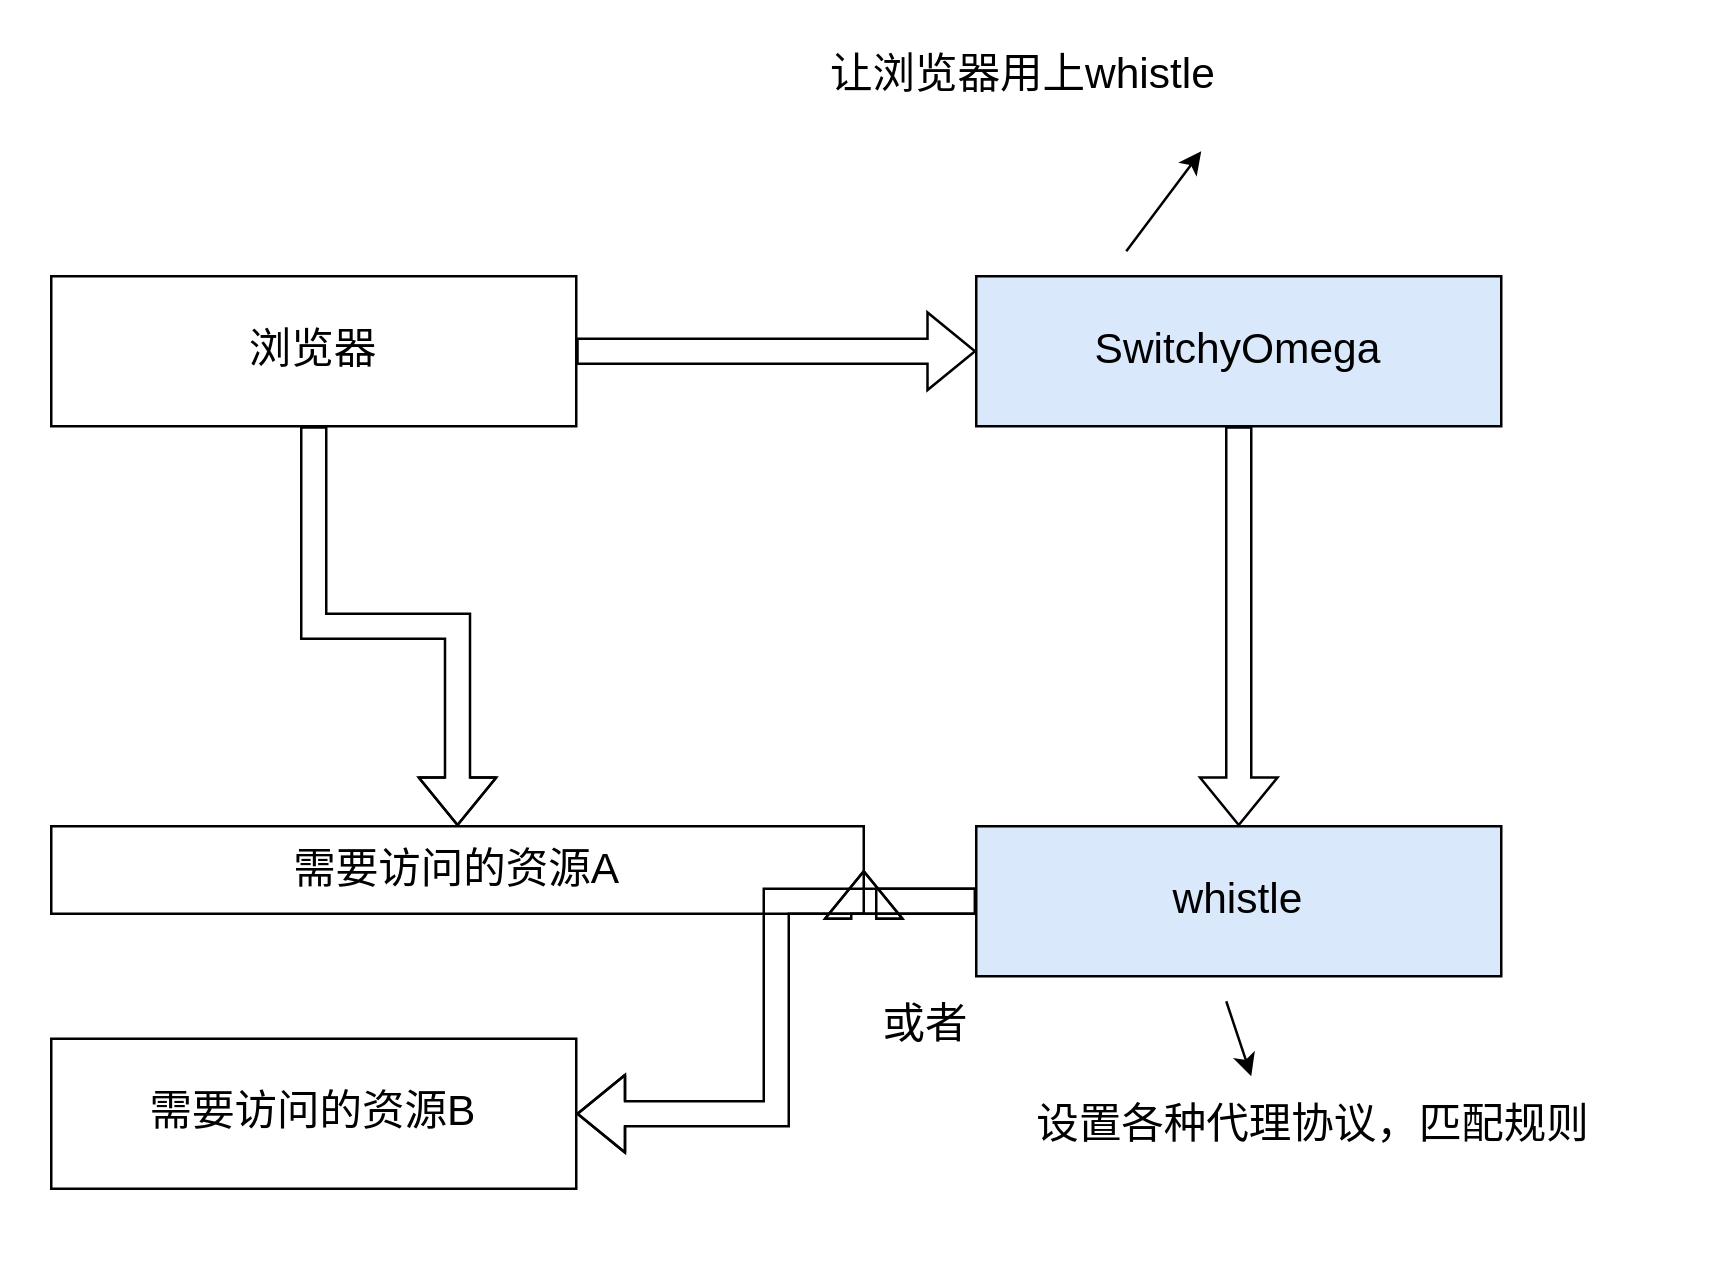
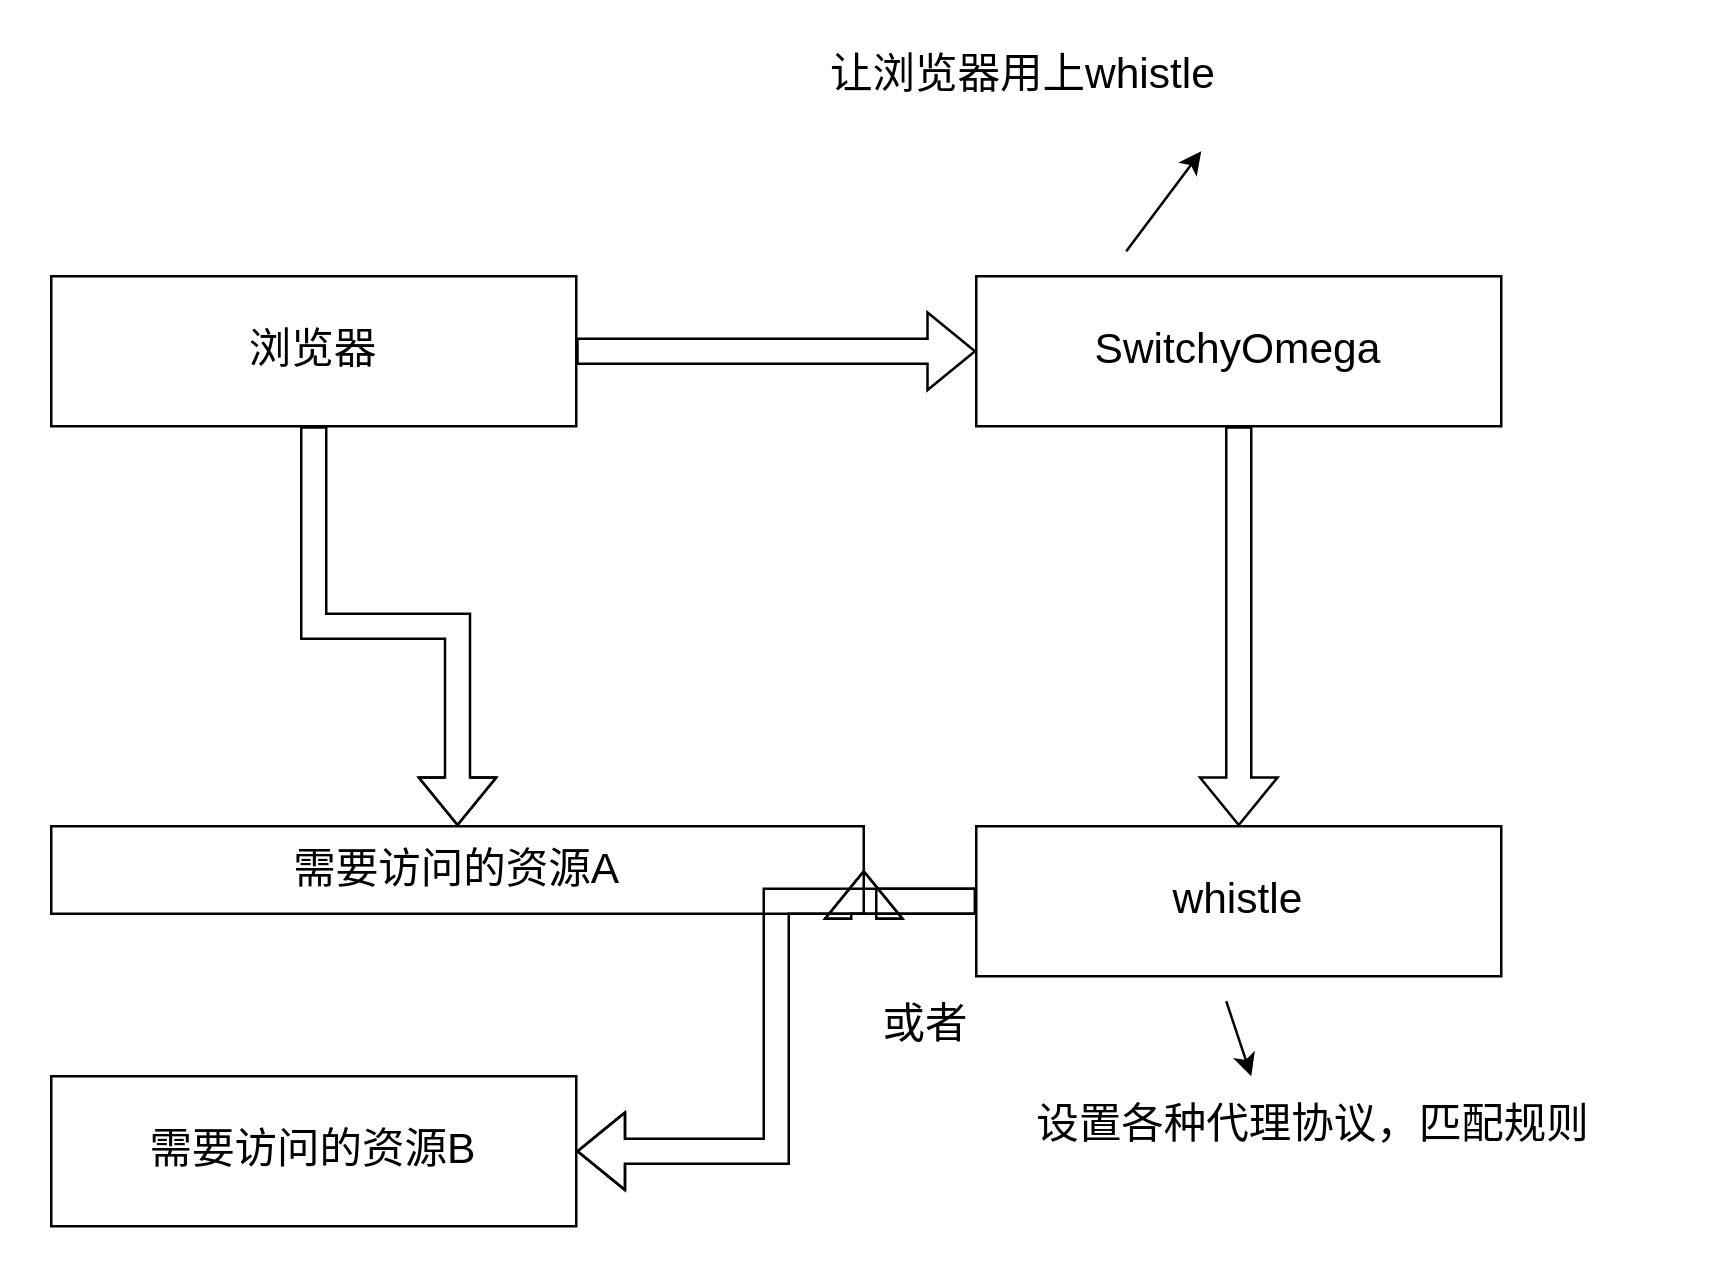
node "SwitchyOmega": fillcolor #dae8fc -> #ffffff
node "whistle": fillcolor #dae8fc -> #ffffff
node "需要访问的资源B": moved (314, 1114) -> (314, 1151)
